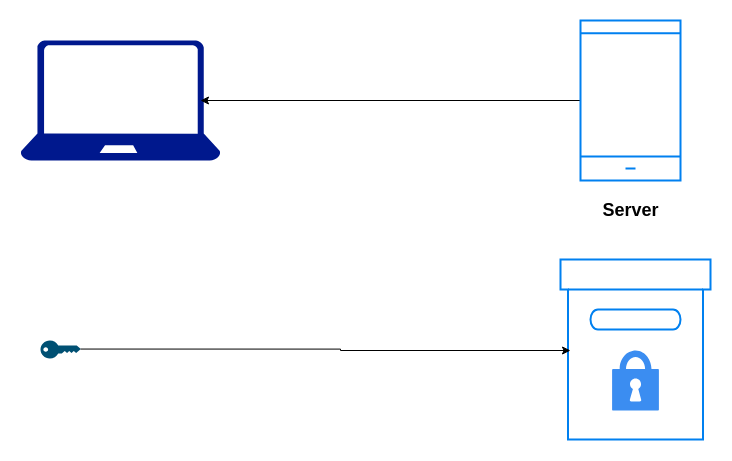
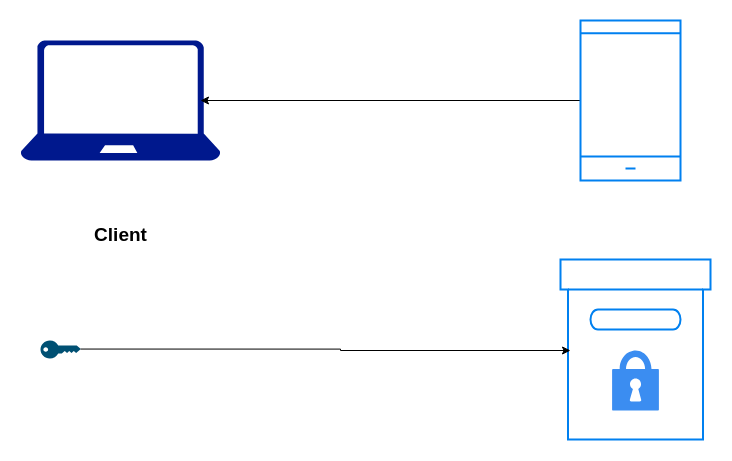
node "Server": removed
node "Client": added
